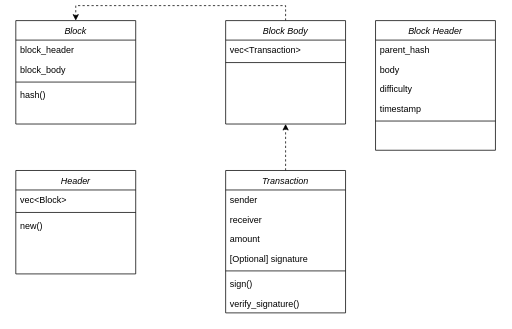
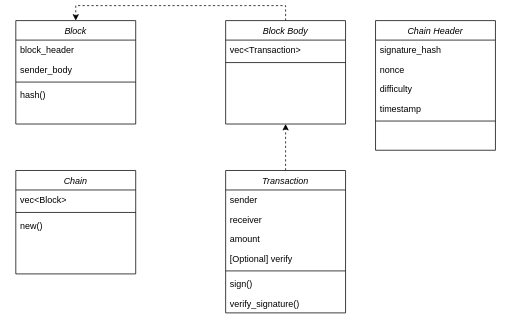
node "Block Header": label "Block Header" -> "Chain Header"
node "parent_hash": label "parent_hash" -> "signature_hash"
node "block_body": label "block_body" -> "sender_body"
node "body": label "body" -> "nonce"
node "Header": label "Header" -> "Chain"
node "[Optional] signature": label "[Optional] signature" -> "[Optional] verify"
